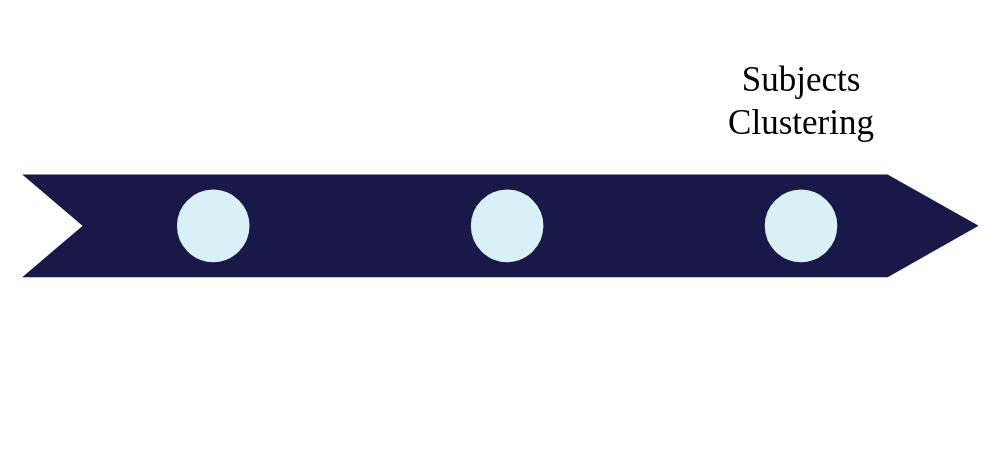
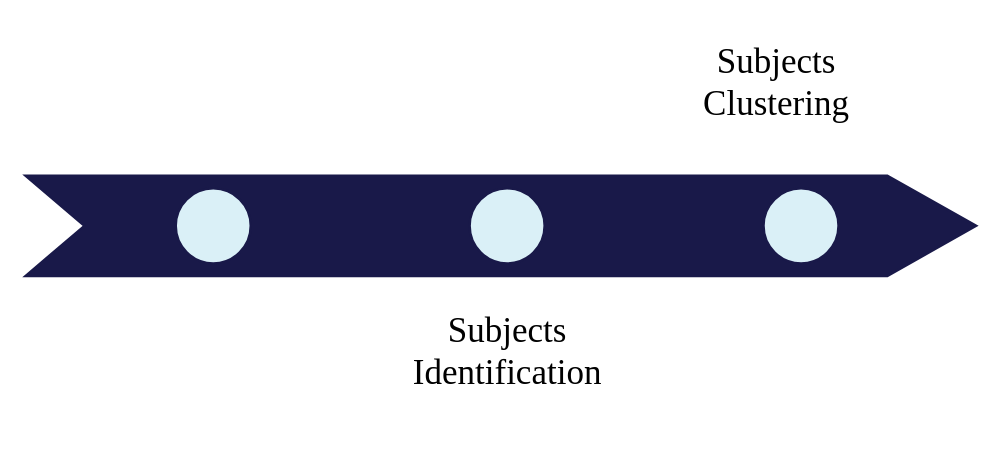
node "Subjects Clustering": moved (801, 101) -> (776, 82)
node "Subjects Identification": added
